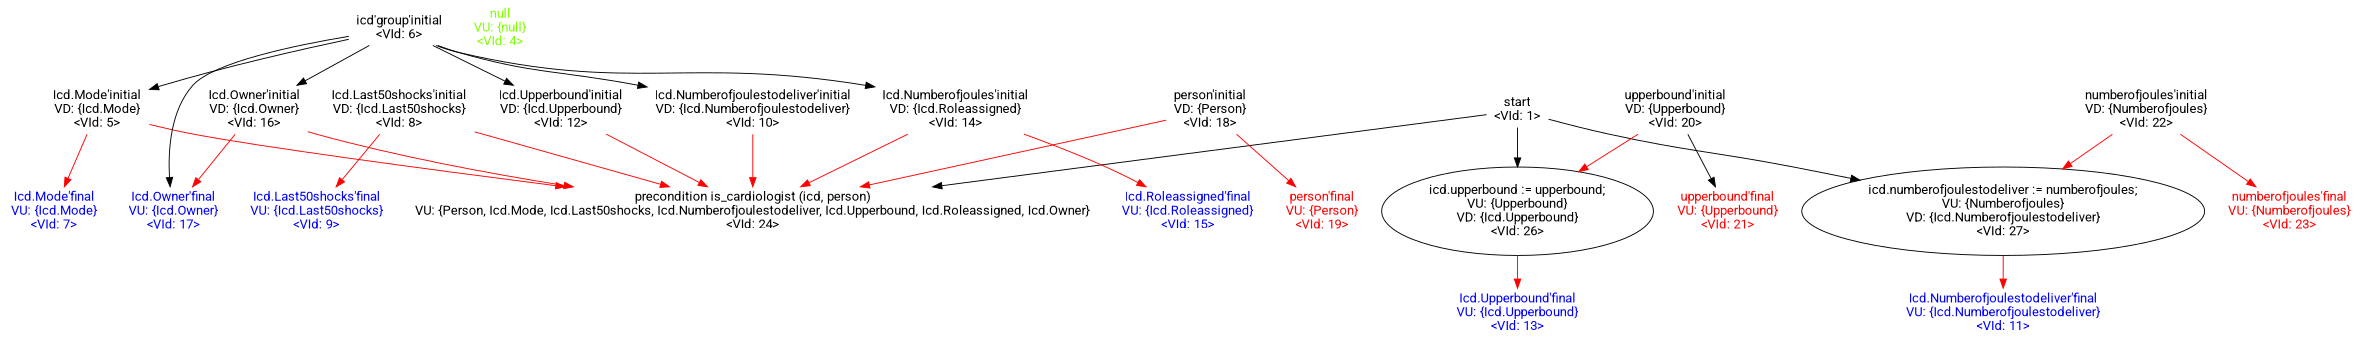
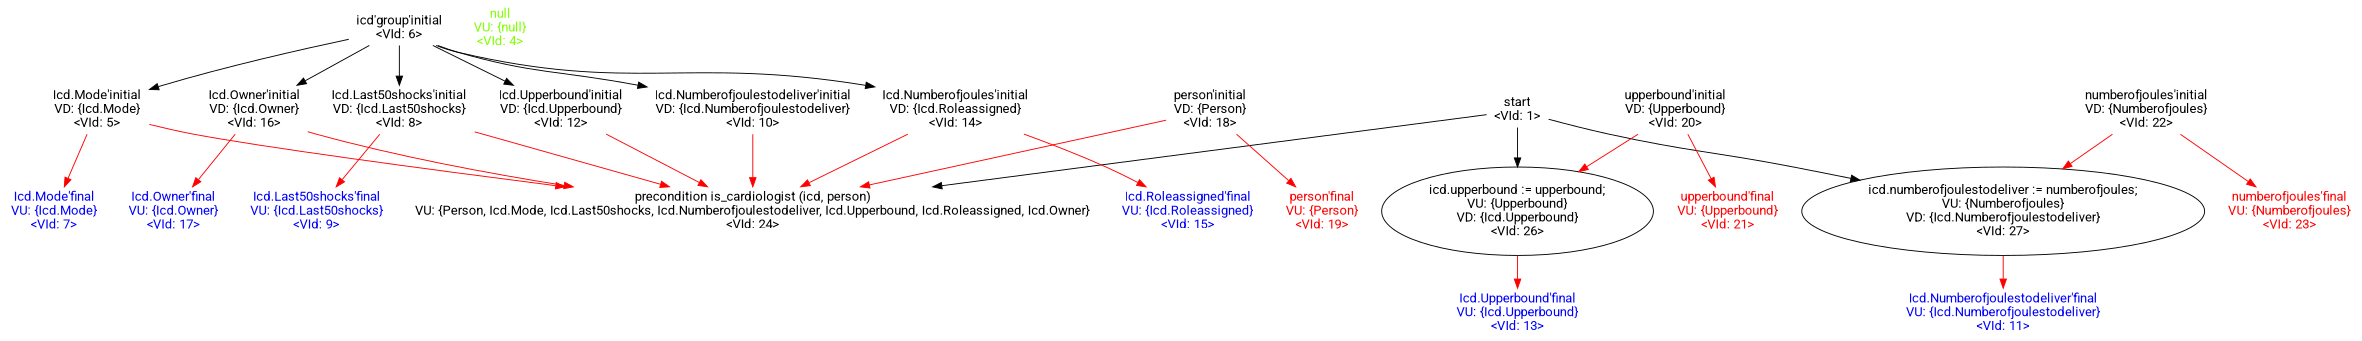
edge "icd'group'initial <VId: 6>" -> "Icd.Owner'final VU: {Icd.Owner} <VId: 17>": now "icd'group'initial <VId: 6>" -> "Icd.Last50shocks'initial VD: {Icd.Last50shocks} <VId: 8>"
edge "upperbound'initial VD: {Upperbound} <VId: 20>" -> "upperbound'final VU: {Upperbound} <VId: 21>": color black -> red
